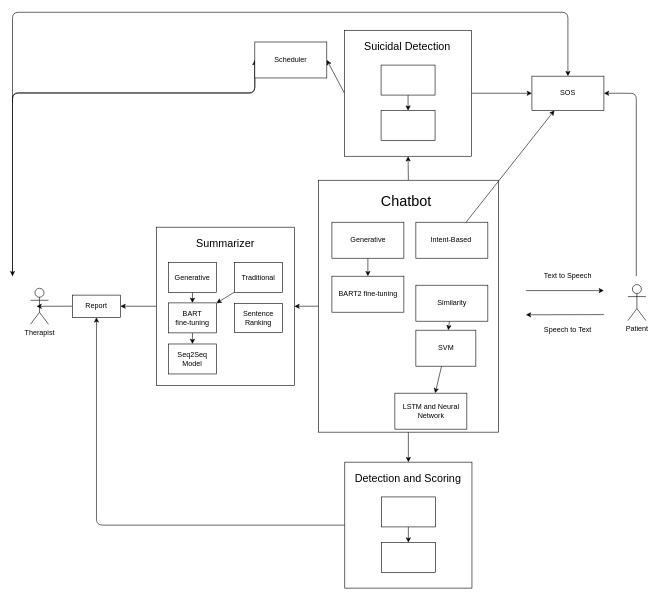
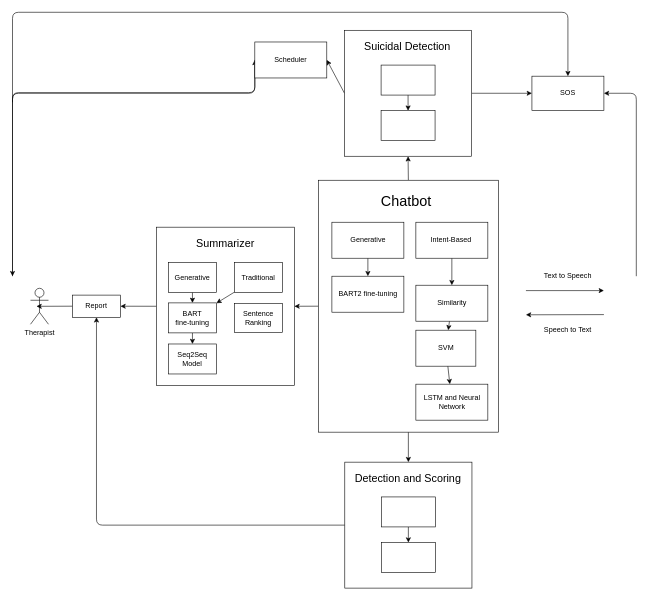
edge "Intent-Based" -> "SOS": now "Intent-Based" -> "Similarity"
node "Patient": removed
node "LSTM and Neural Network": moved (431, 411) -> (452, 402)
